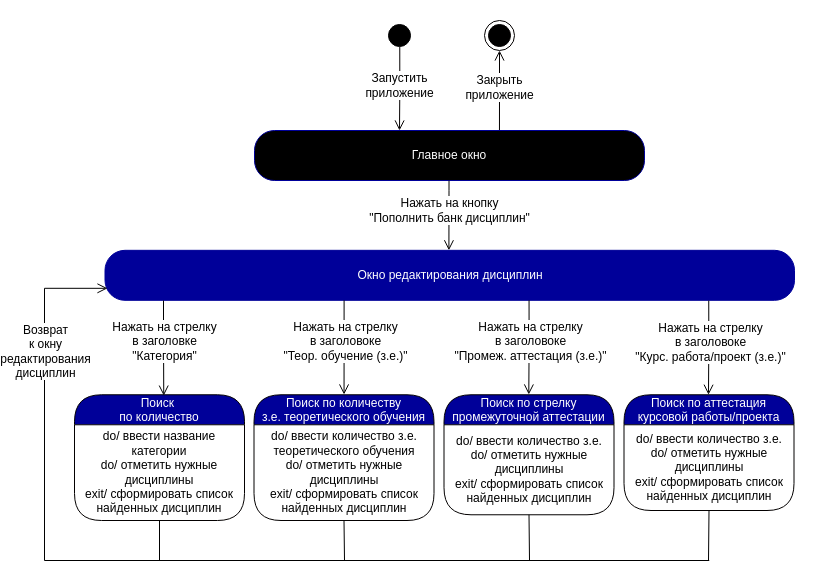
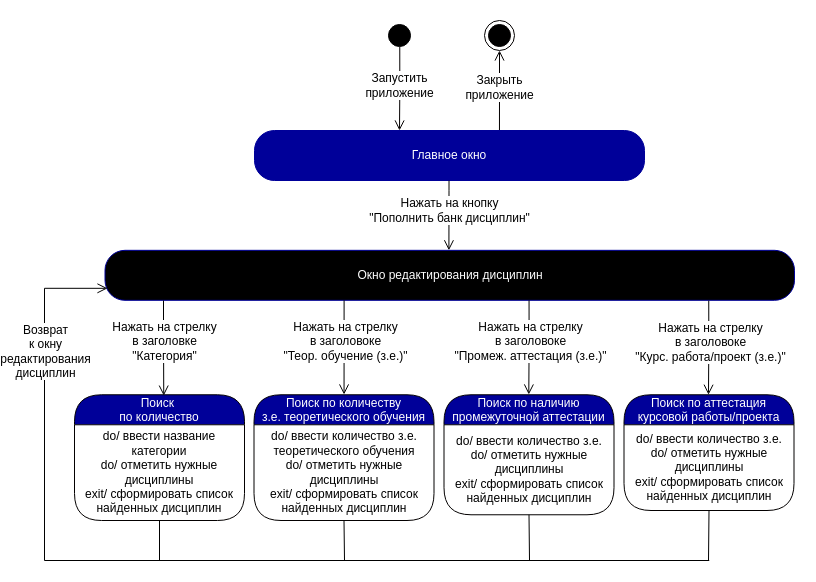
node "Главное окно": fillcolor #000000 -> #000099
node "Окно редактирования дисциплин": fillcolor #000099 -> #000000
node "Поиск по стрелку промежуточной аттестации": label "Поиск по стрелку промежуточной аттестации" -> "Поиск по наличию промежуточной аттестации"
